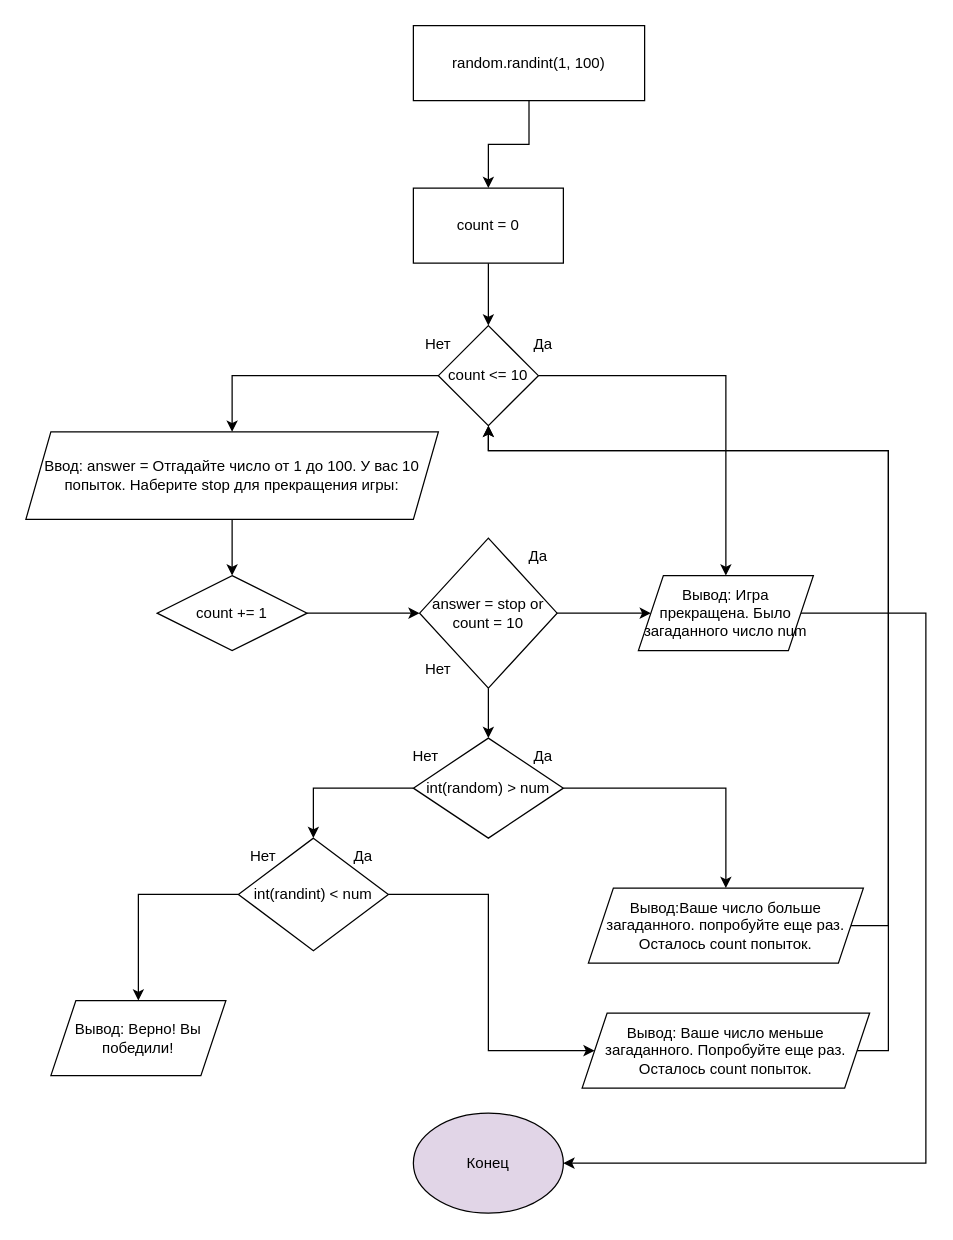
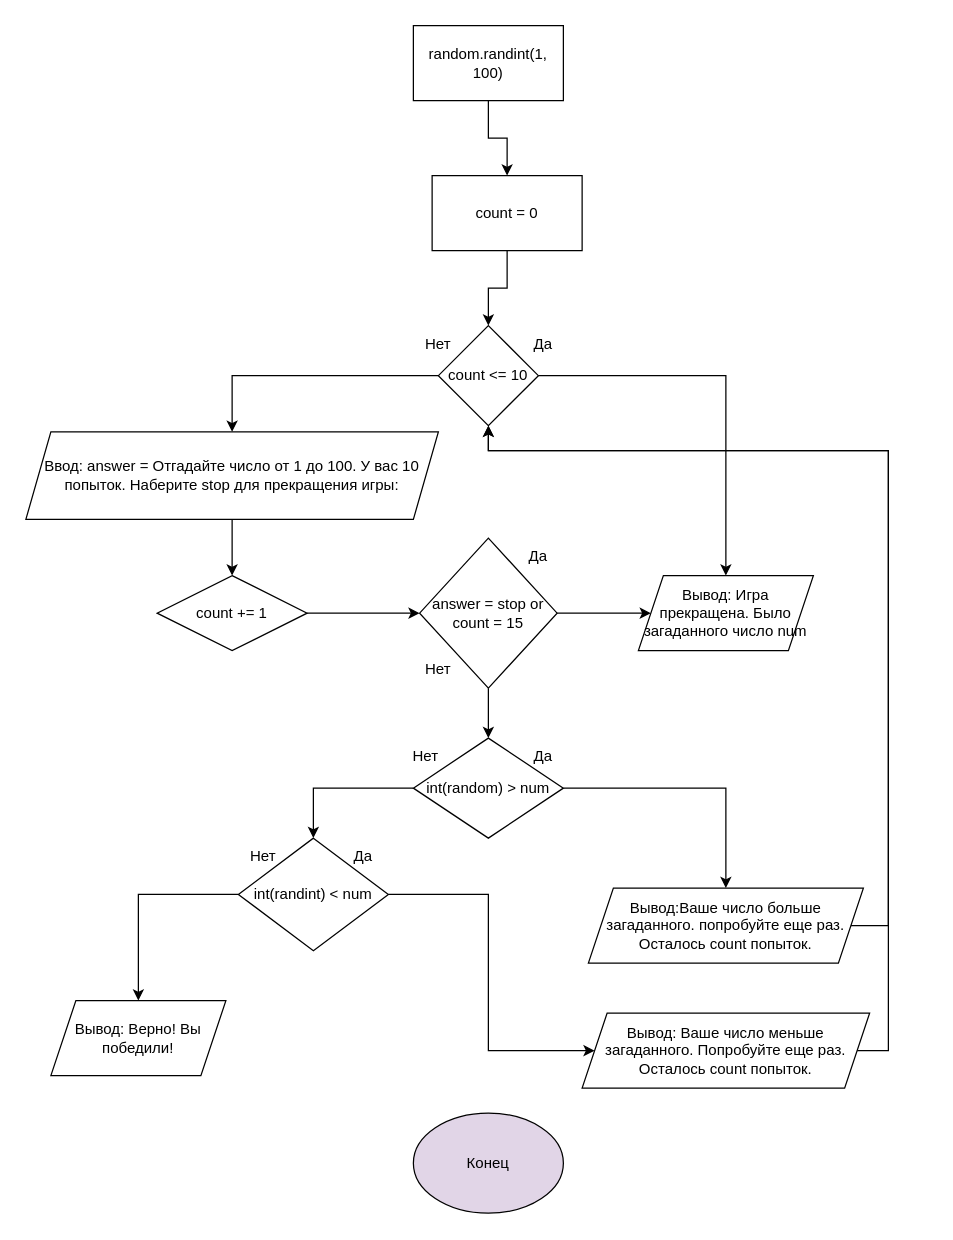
node "random.randint(1, 100)": size 231x75 -> 150x75
node "count = 0": moved (488, 226) -> (507, 213)
node "answer = stop or count = 10": label "answer = stop or count = 10" -> "answer = stop or count = 15"
edge "Вывод: Игра прекращена. Было загаданного число num" -> "Конец": removed
